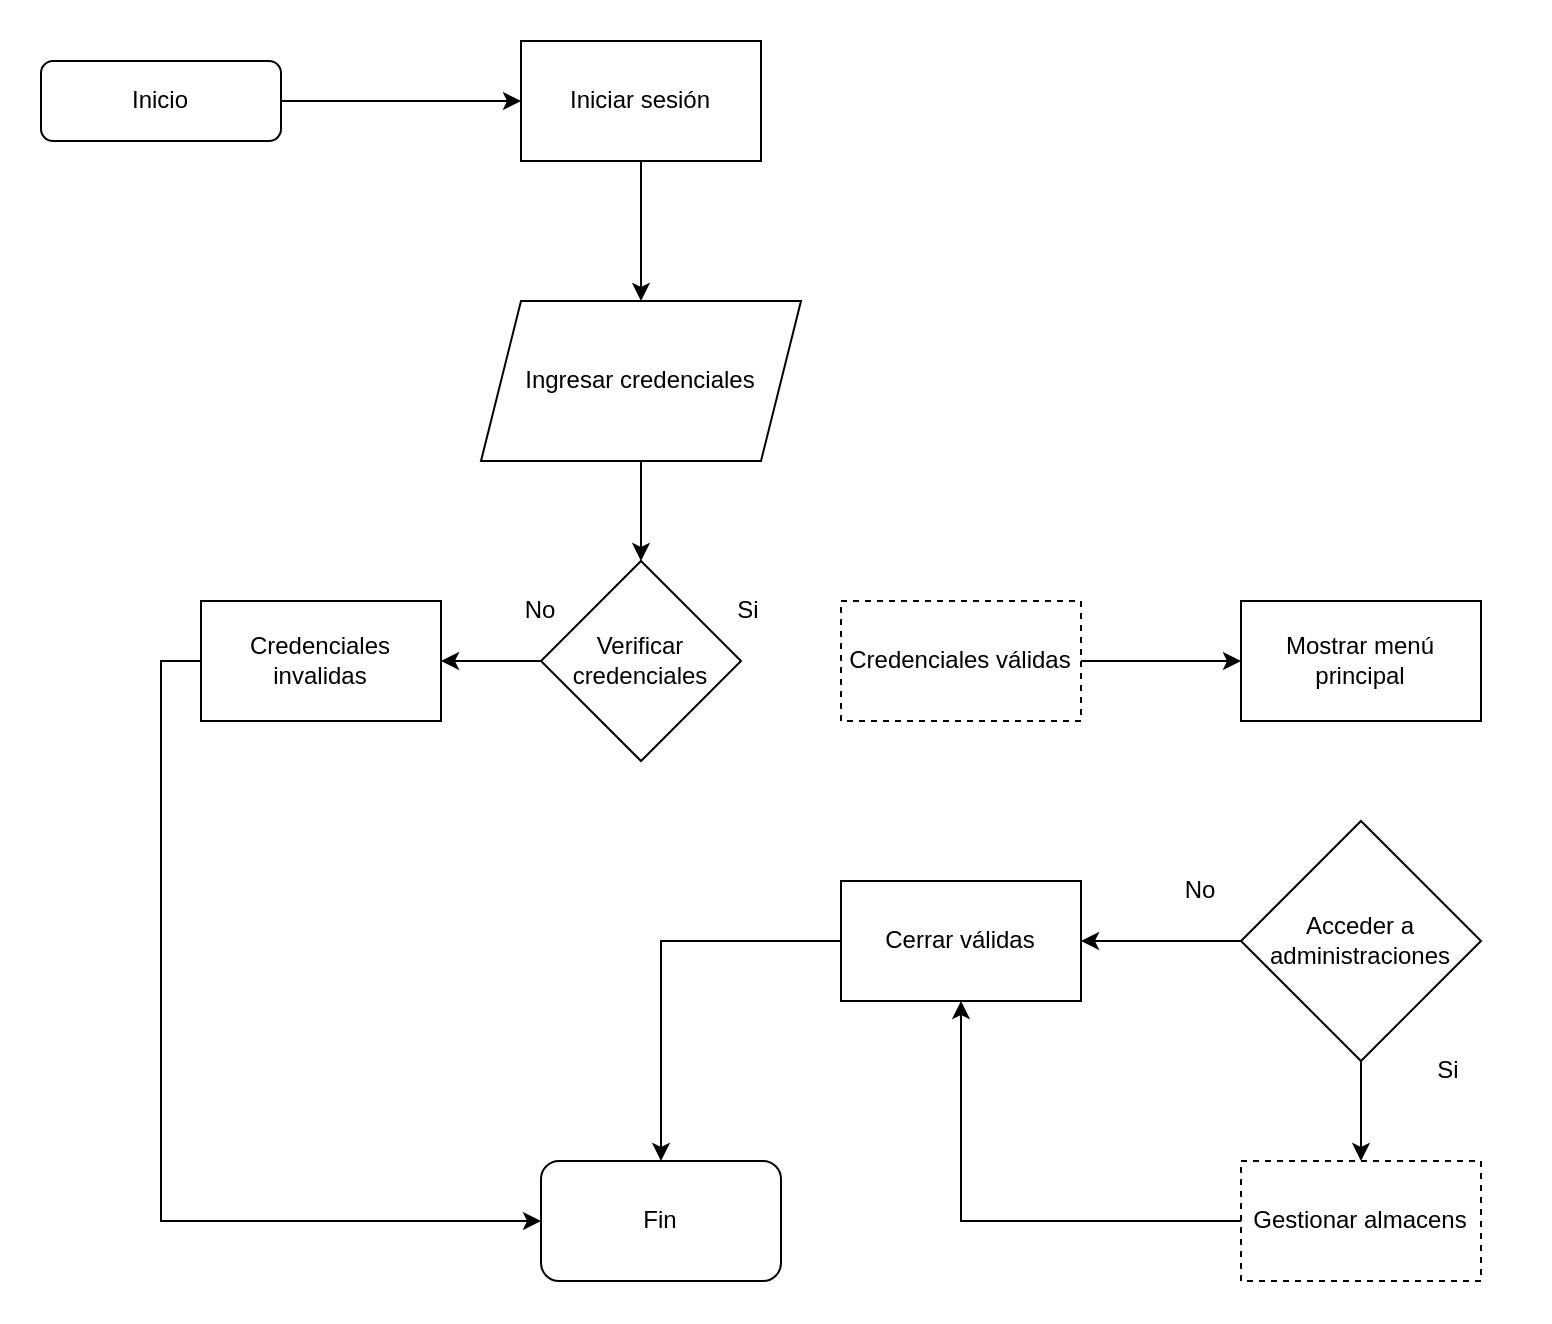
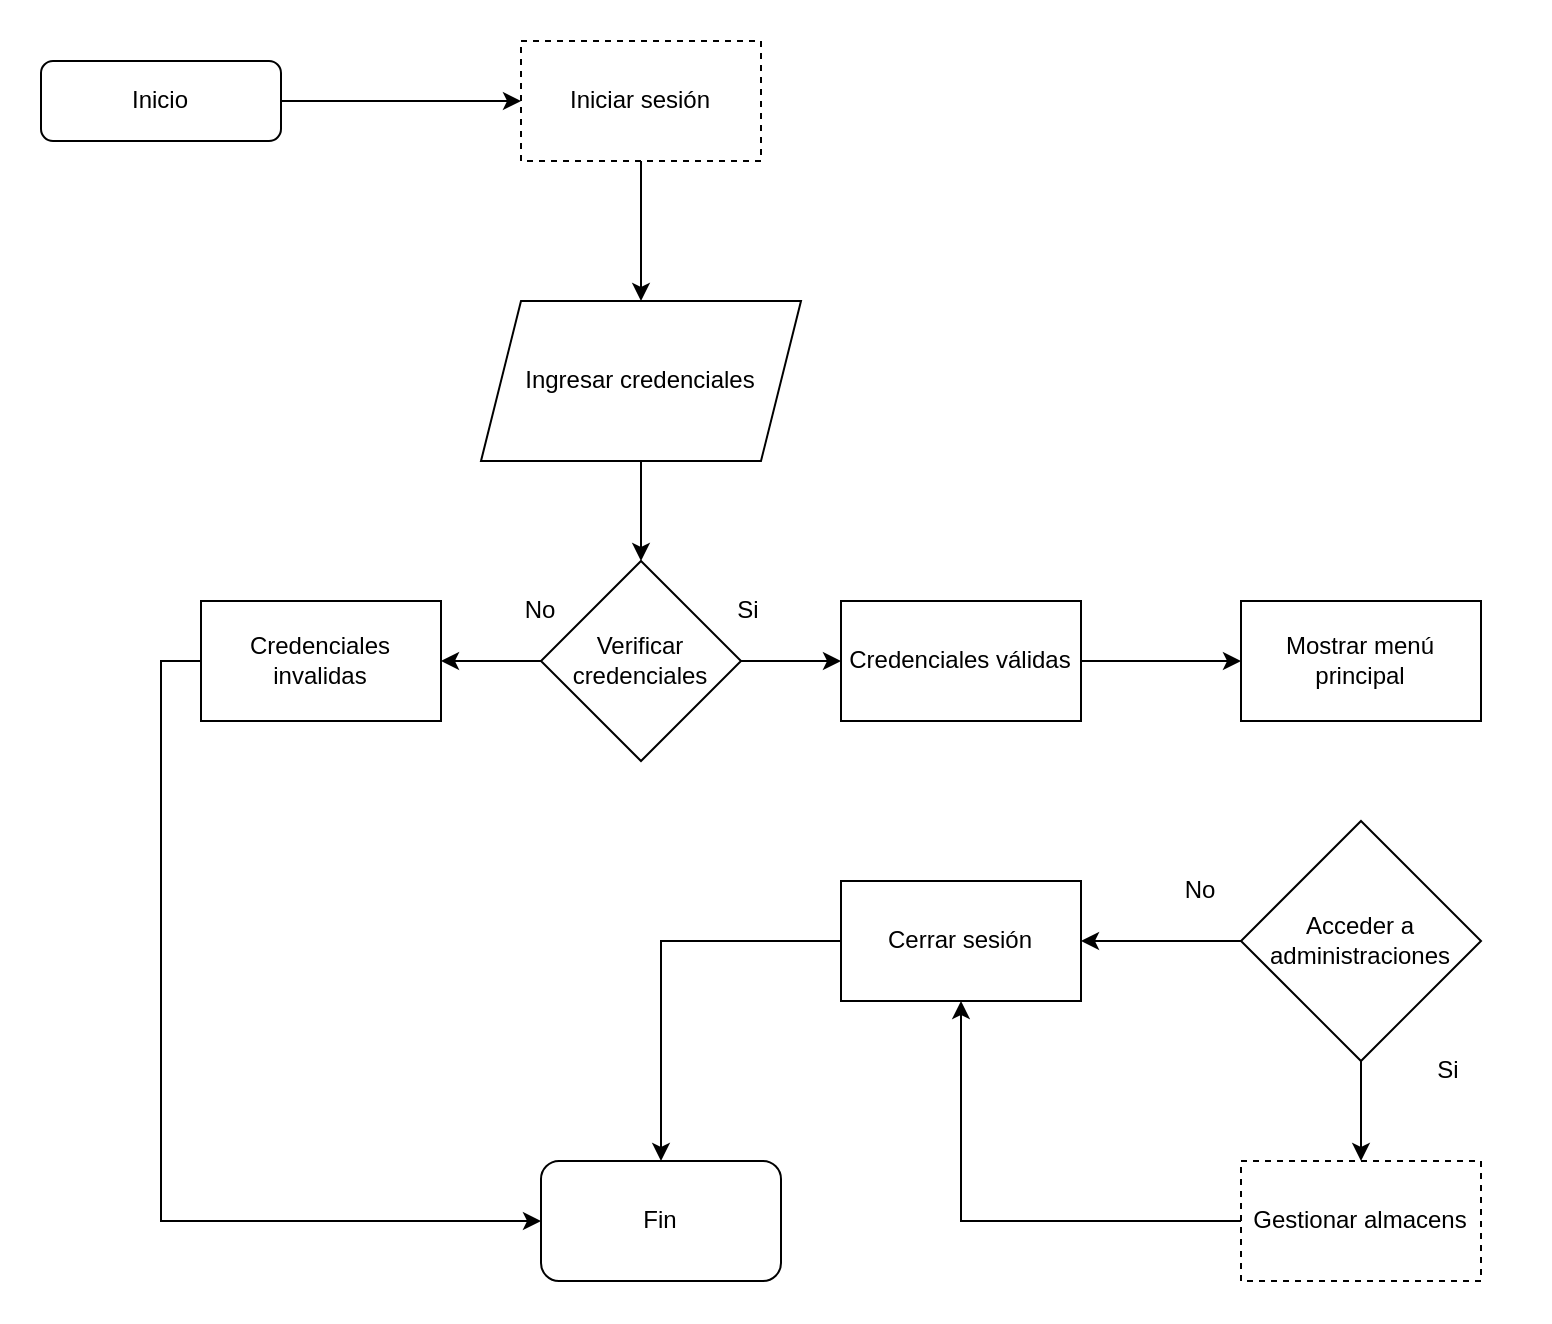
node "Iniciar sesión": style solid -> dashed
edge "Verificar credenciales" -> "Credenciales válidas": added
node "Credenciales válidas": style dashed -> solid
node "Cerrar válidas": label "Cerrar válidas" -> "Cerrar sesión"
